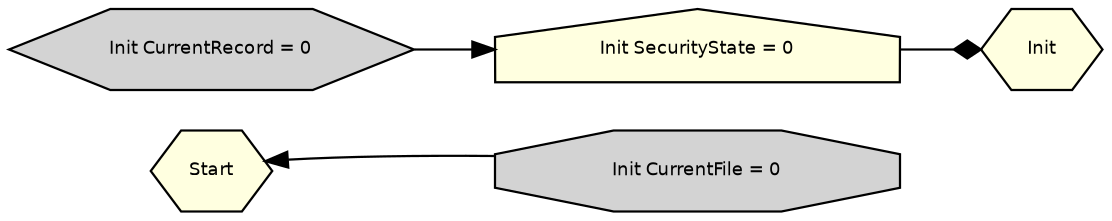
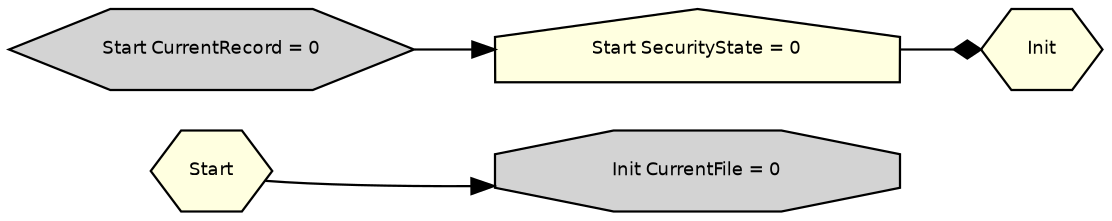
node "Init CurrentRecord = 0": label "Init CurrentRecord = 0" -> "Start CurrentRecord = 0"
node "Init SecurityState = 0": label "Init SecurityState = 0" -> "Start SecurityState = 0"
edge "Init CurrentFile = 0" -> "Start": reversed
